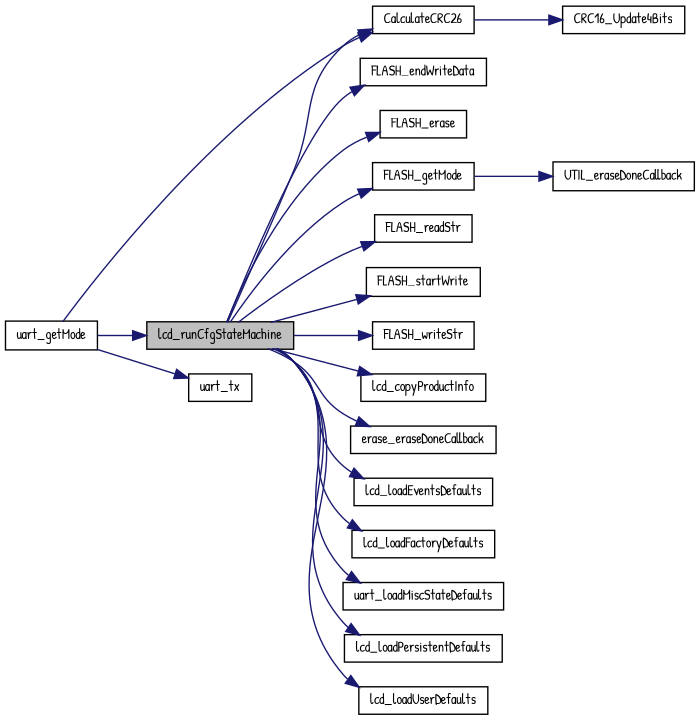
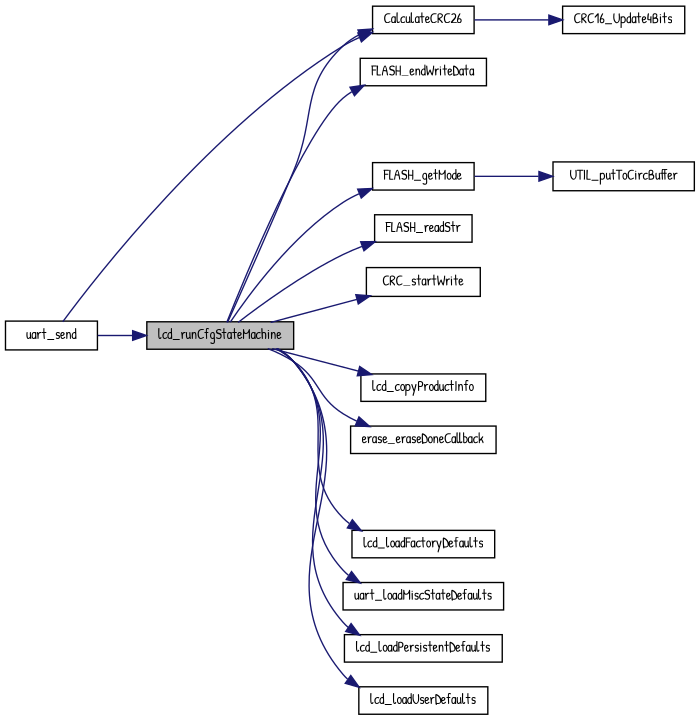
node "FLASH_erase": removed
node "UTIL_eraseDoneCallback": label "UTIL_eraseDoneCallback" -> "UTIL_putToCircBuffer"
node "FLASH_startWrite": label "FLASH_startWrite" -> "CRC_startWrite"
node "uart_getMode": label "uart_getMode" -> "uart_send"
node "FLASH_writeStr": removed
node "uart_tx": removed
node "lcd_loadEventsDefaults": removed
